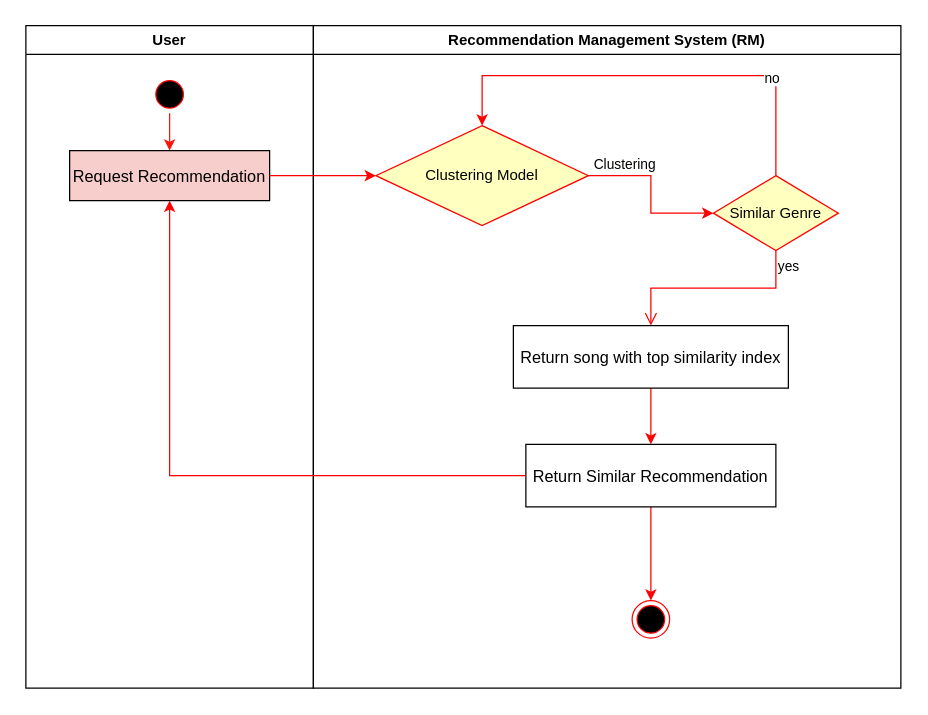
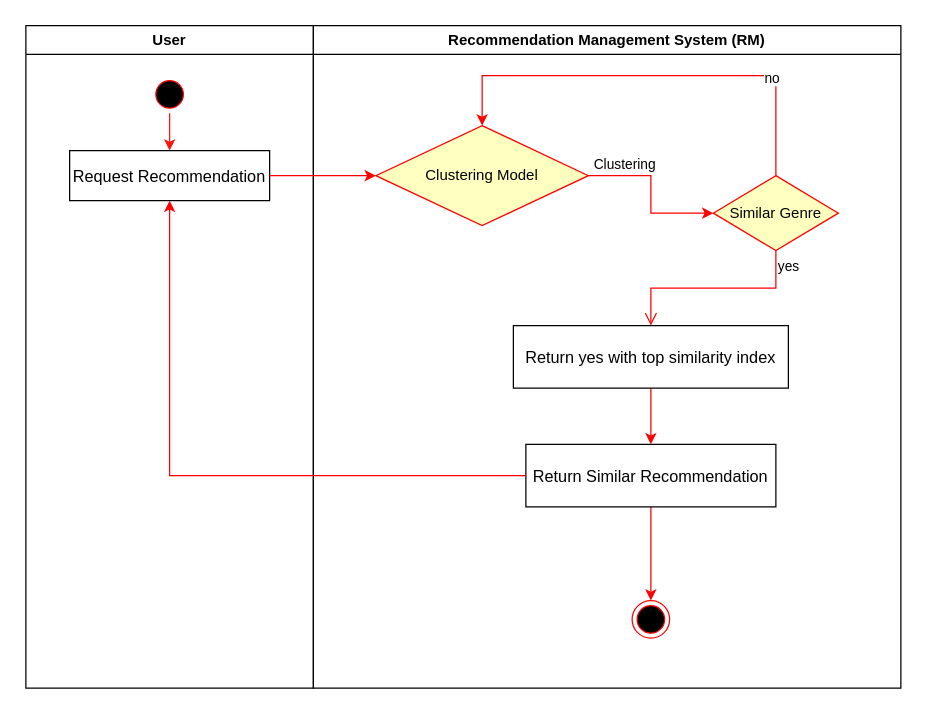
node "Request Recommendation": fillcolor #f8cecc -> #ffffff
node "Return song with top similarity index": label "Return song with top similarity index" -> "Return yes with top similarity index"
